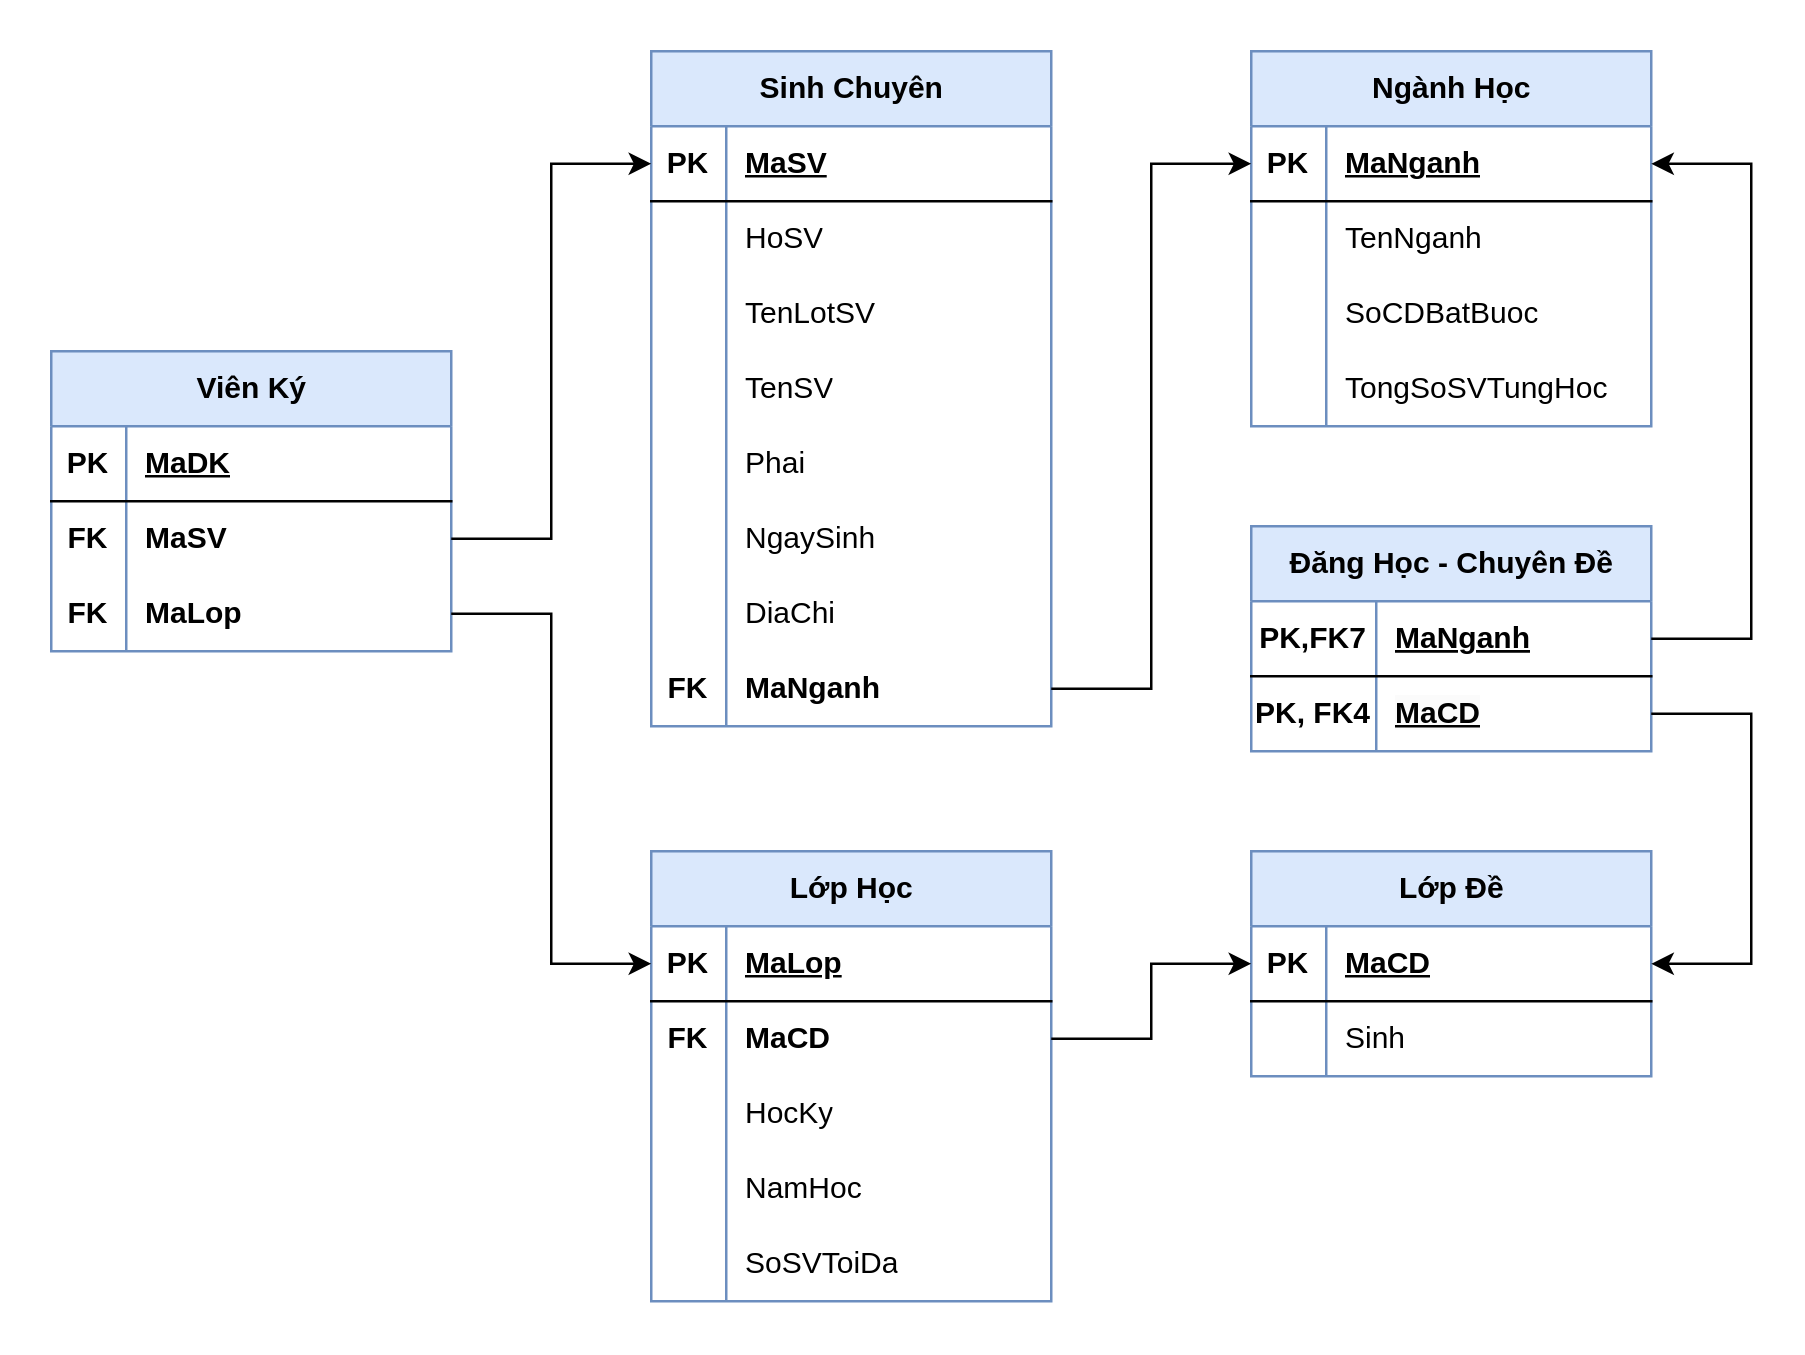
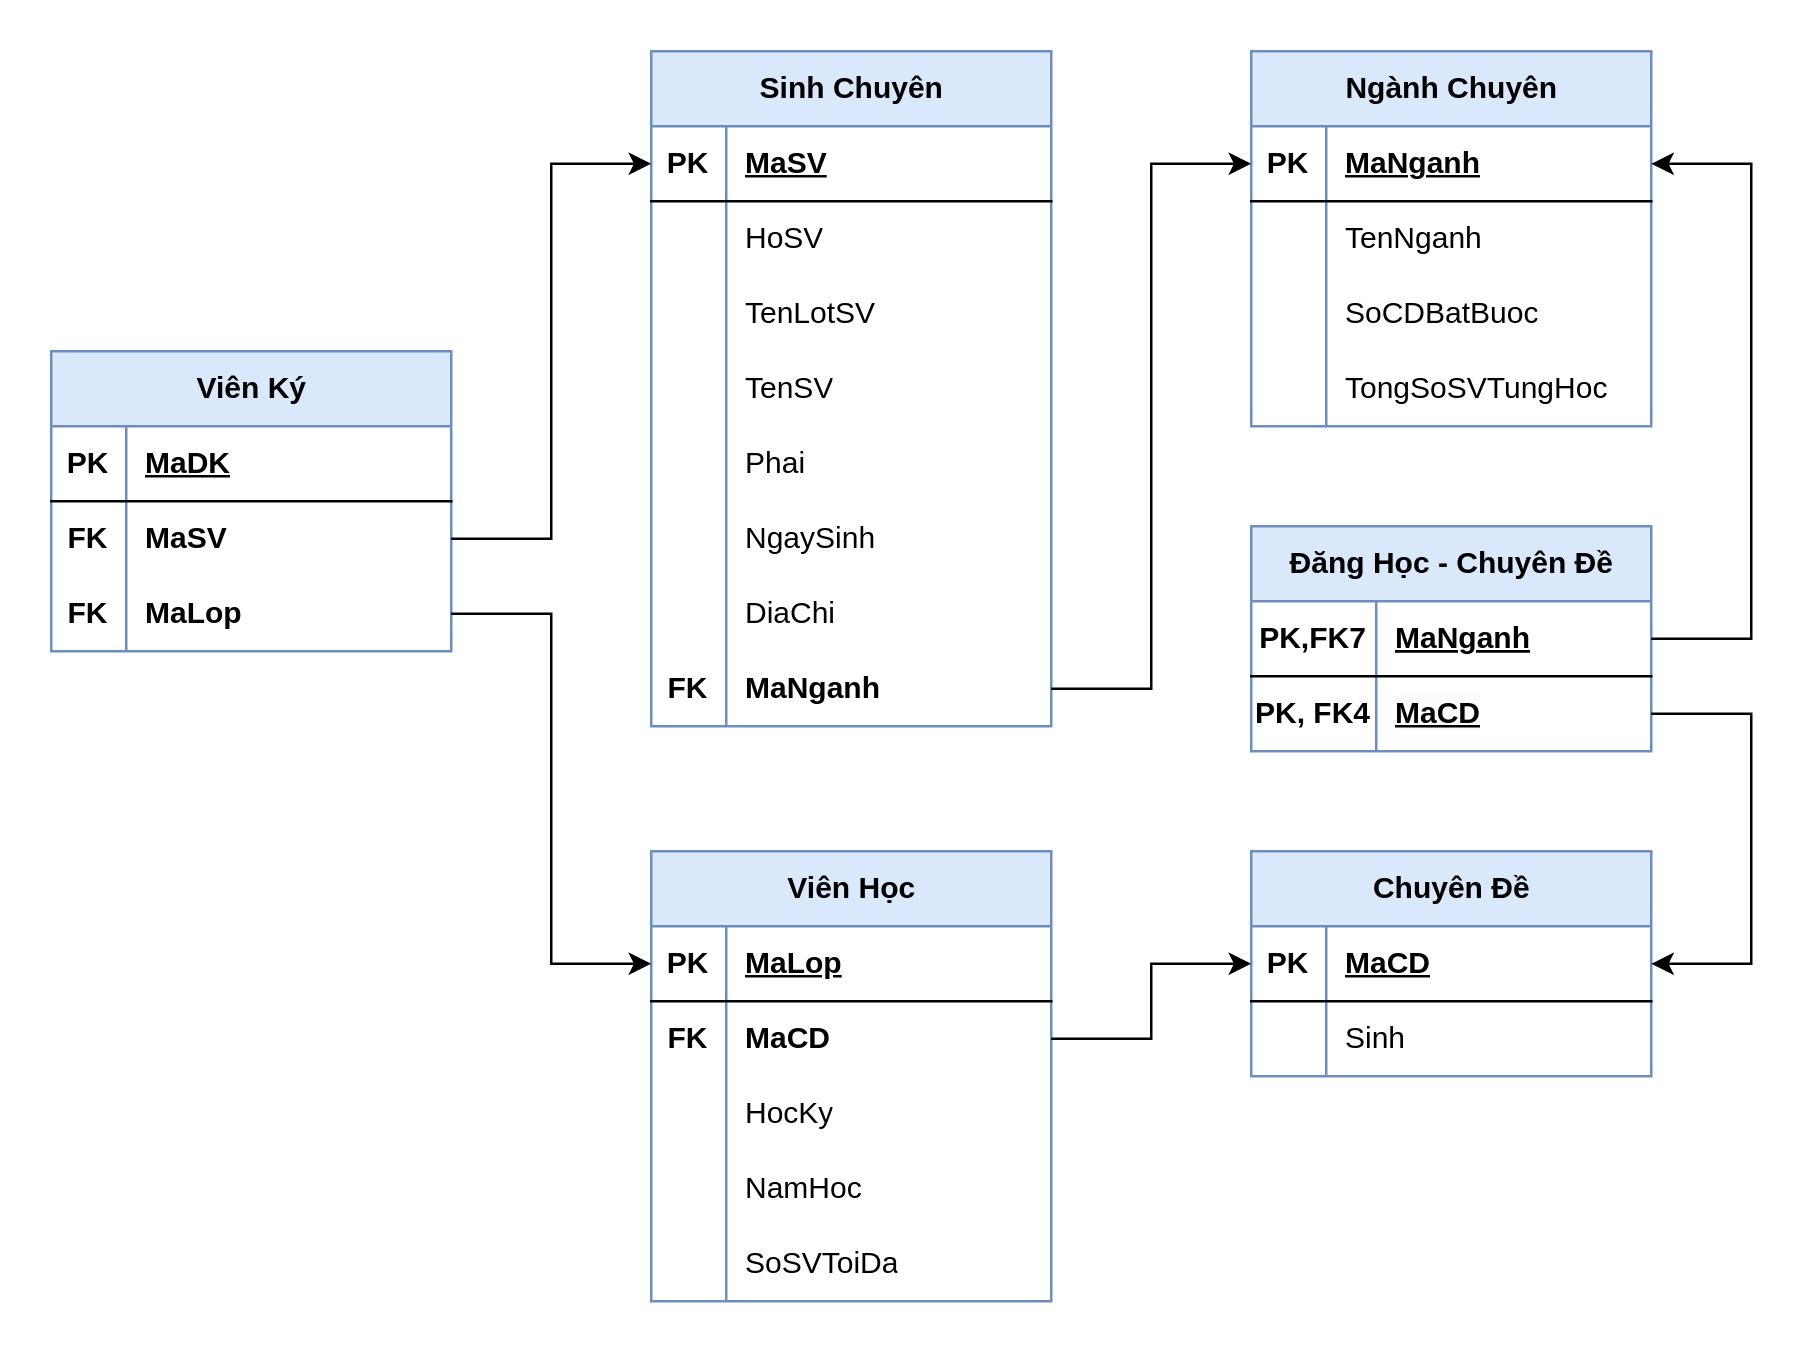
node "Ngành Học": label "Ngành Học" -> "Ngành Chuyên"
node "Lớp Học": label "Lớp Học" -> "Viên Học"
node "Lớp Đề": label "Lớp Đề" -> "Chuyên Đề"
